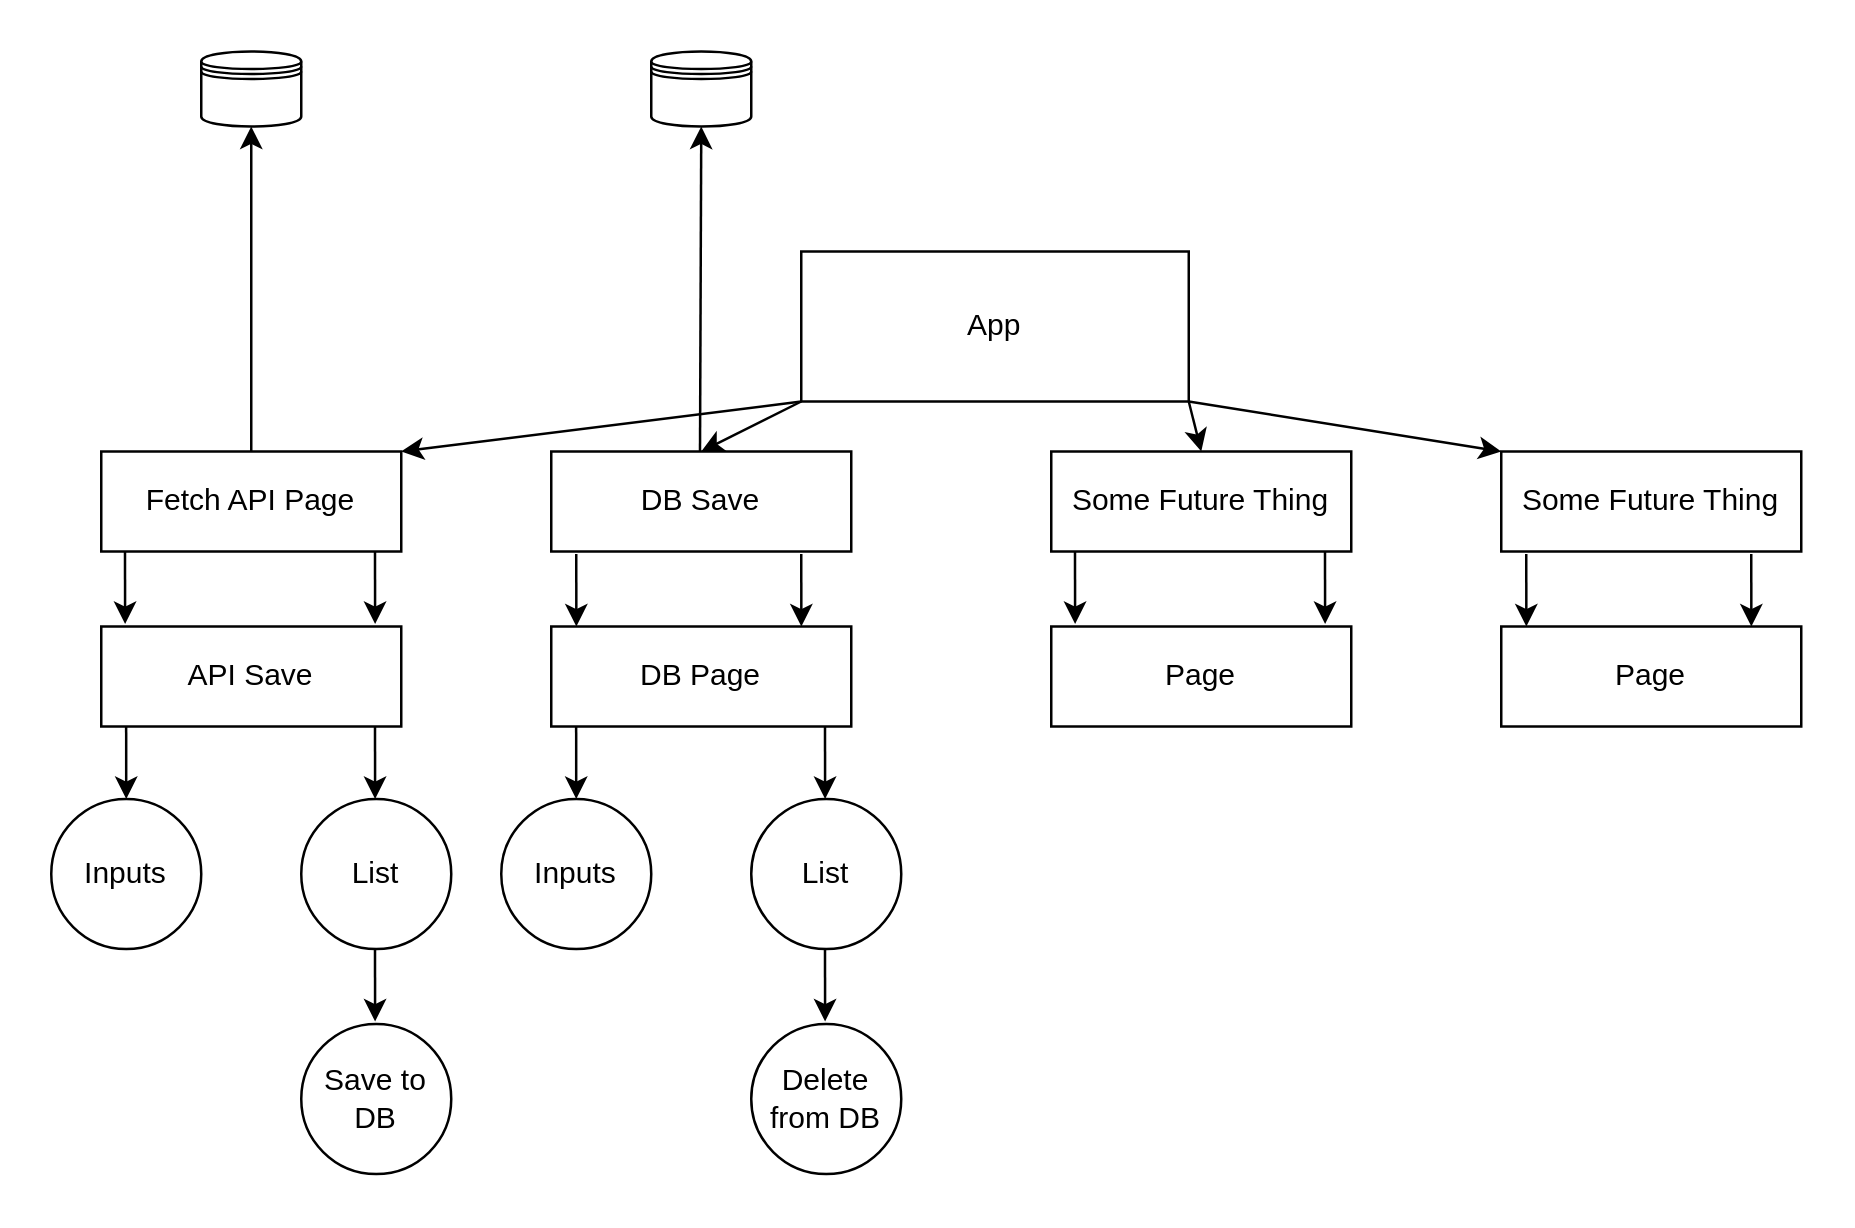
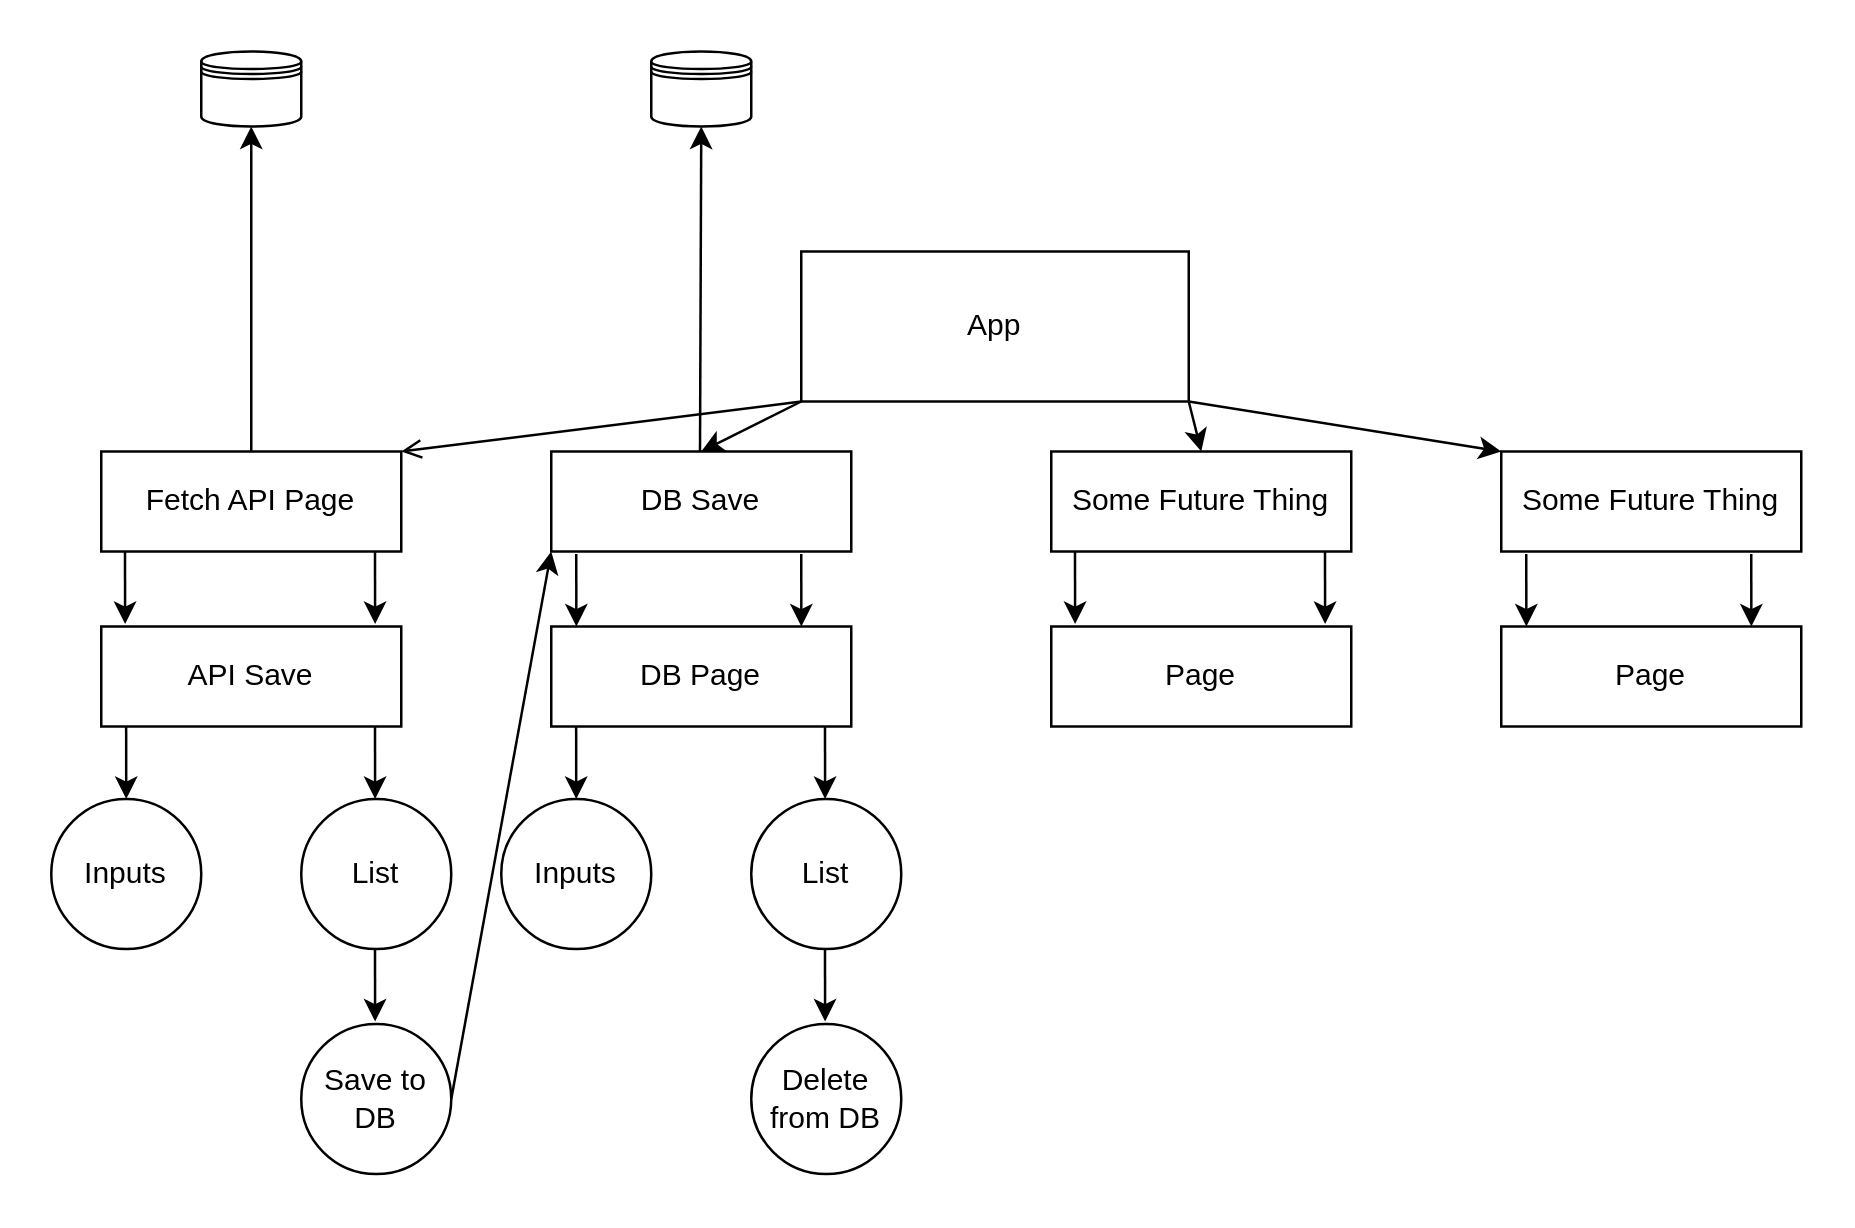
edge "App" -> "Fetch API Page": arrowhead classic -> open
edge "Save to DB" -> "DB Save": added
